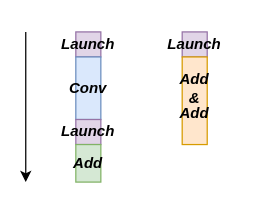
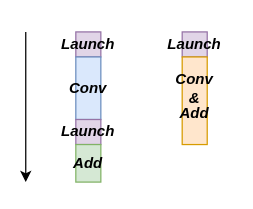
node "Add &": label "Add &" -> "Conv &"
